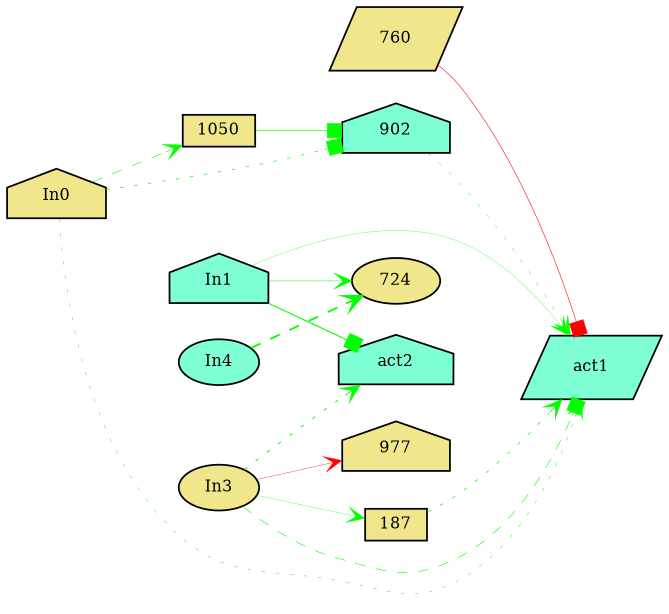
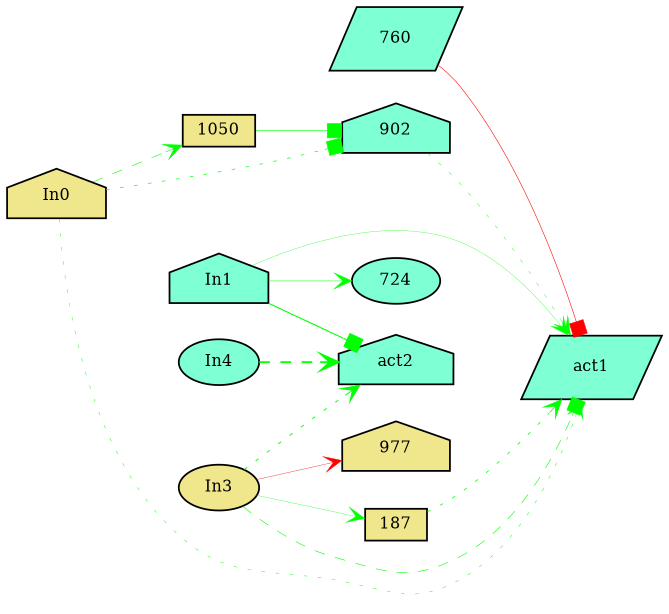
node "760": fillcolor khaki -> aquamarine
node "724": fillcolor khaki -> aquamarine
edge "In4" -> "724": now "In4" -> "act2"
